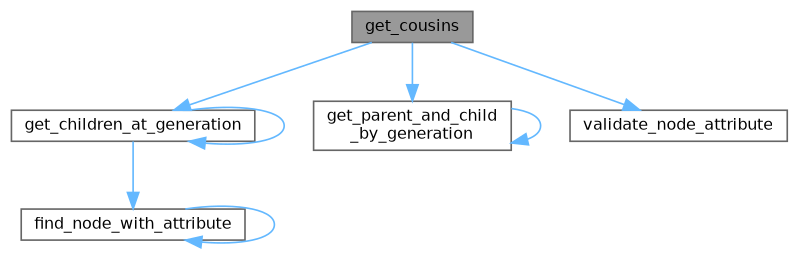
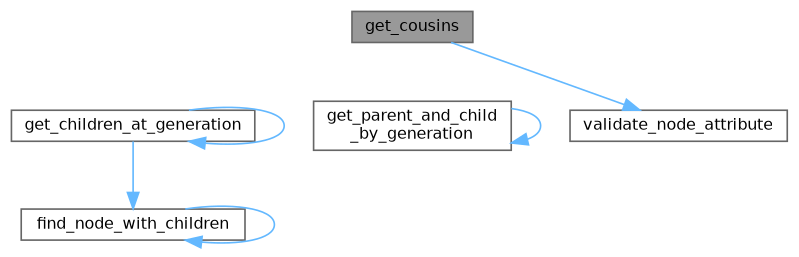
edge "get_cousins" -> "get_parent_and_child _by_generation": removed
edge "get_cousins" -> "get_children_at_generation": removed
node "find_node_with_attribute": label "find_node_with_attribute" -> "find_node_with_children"
